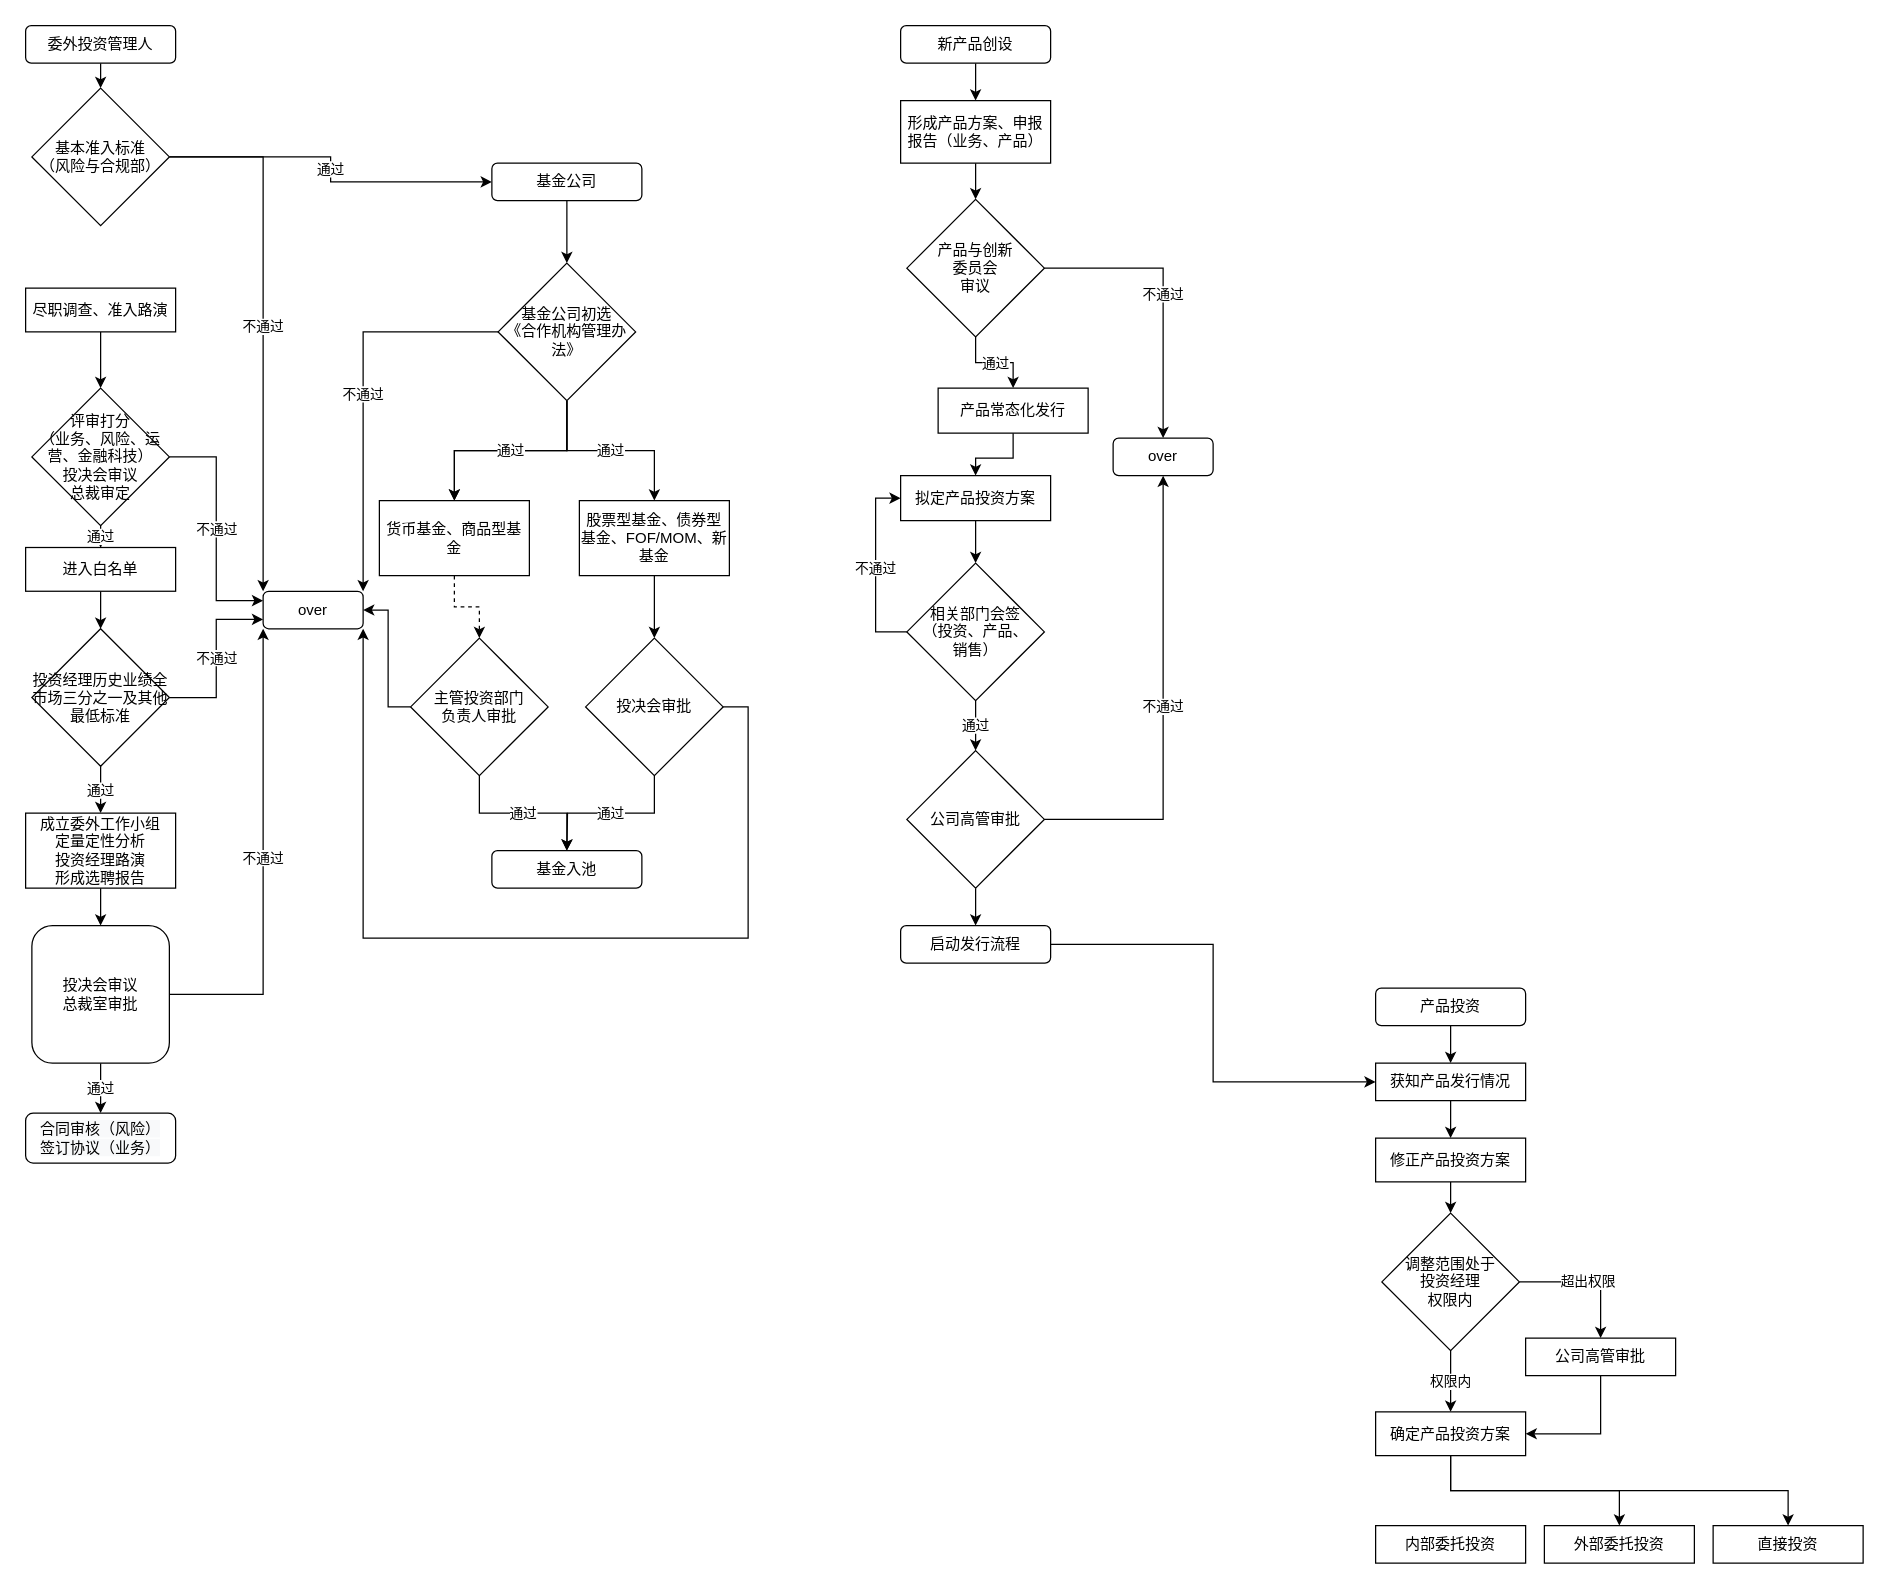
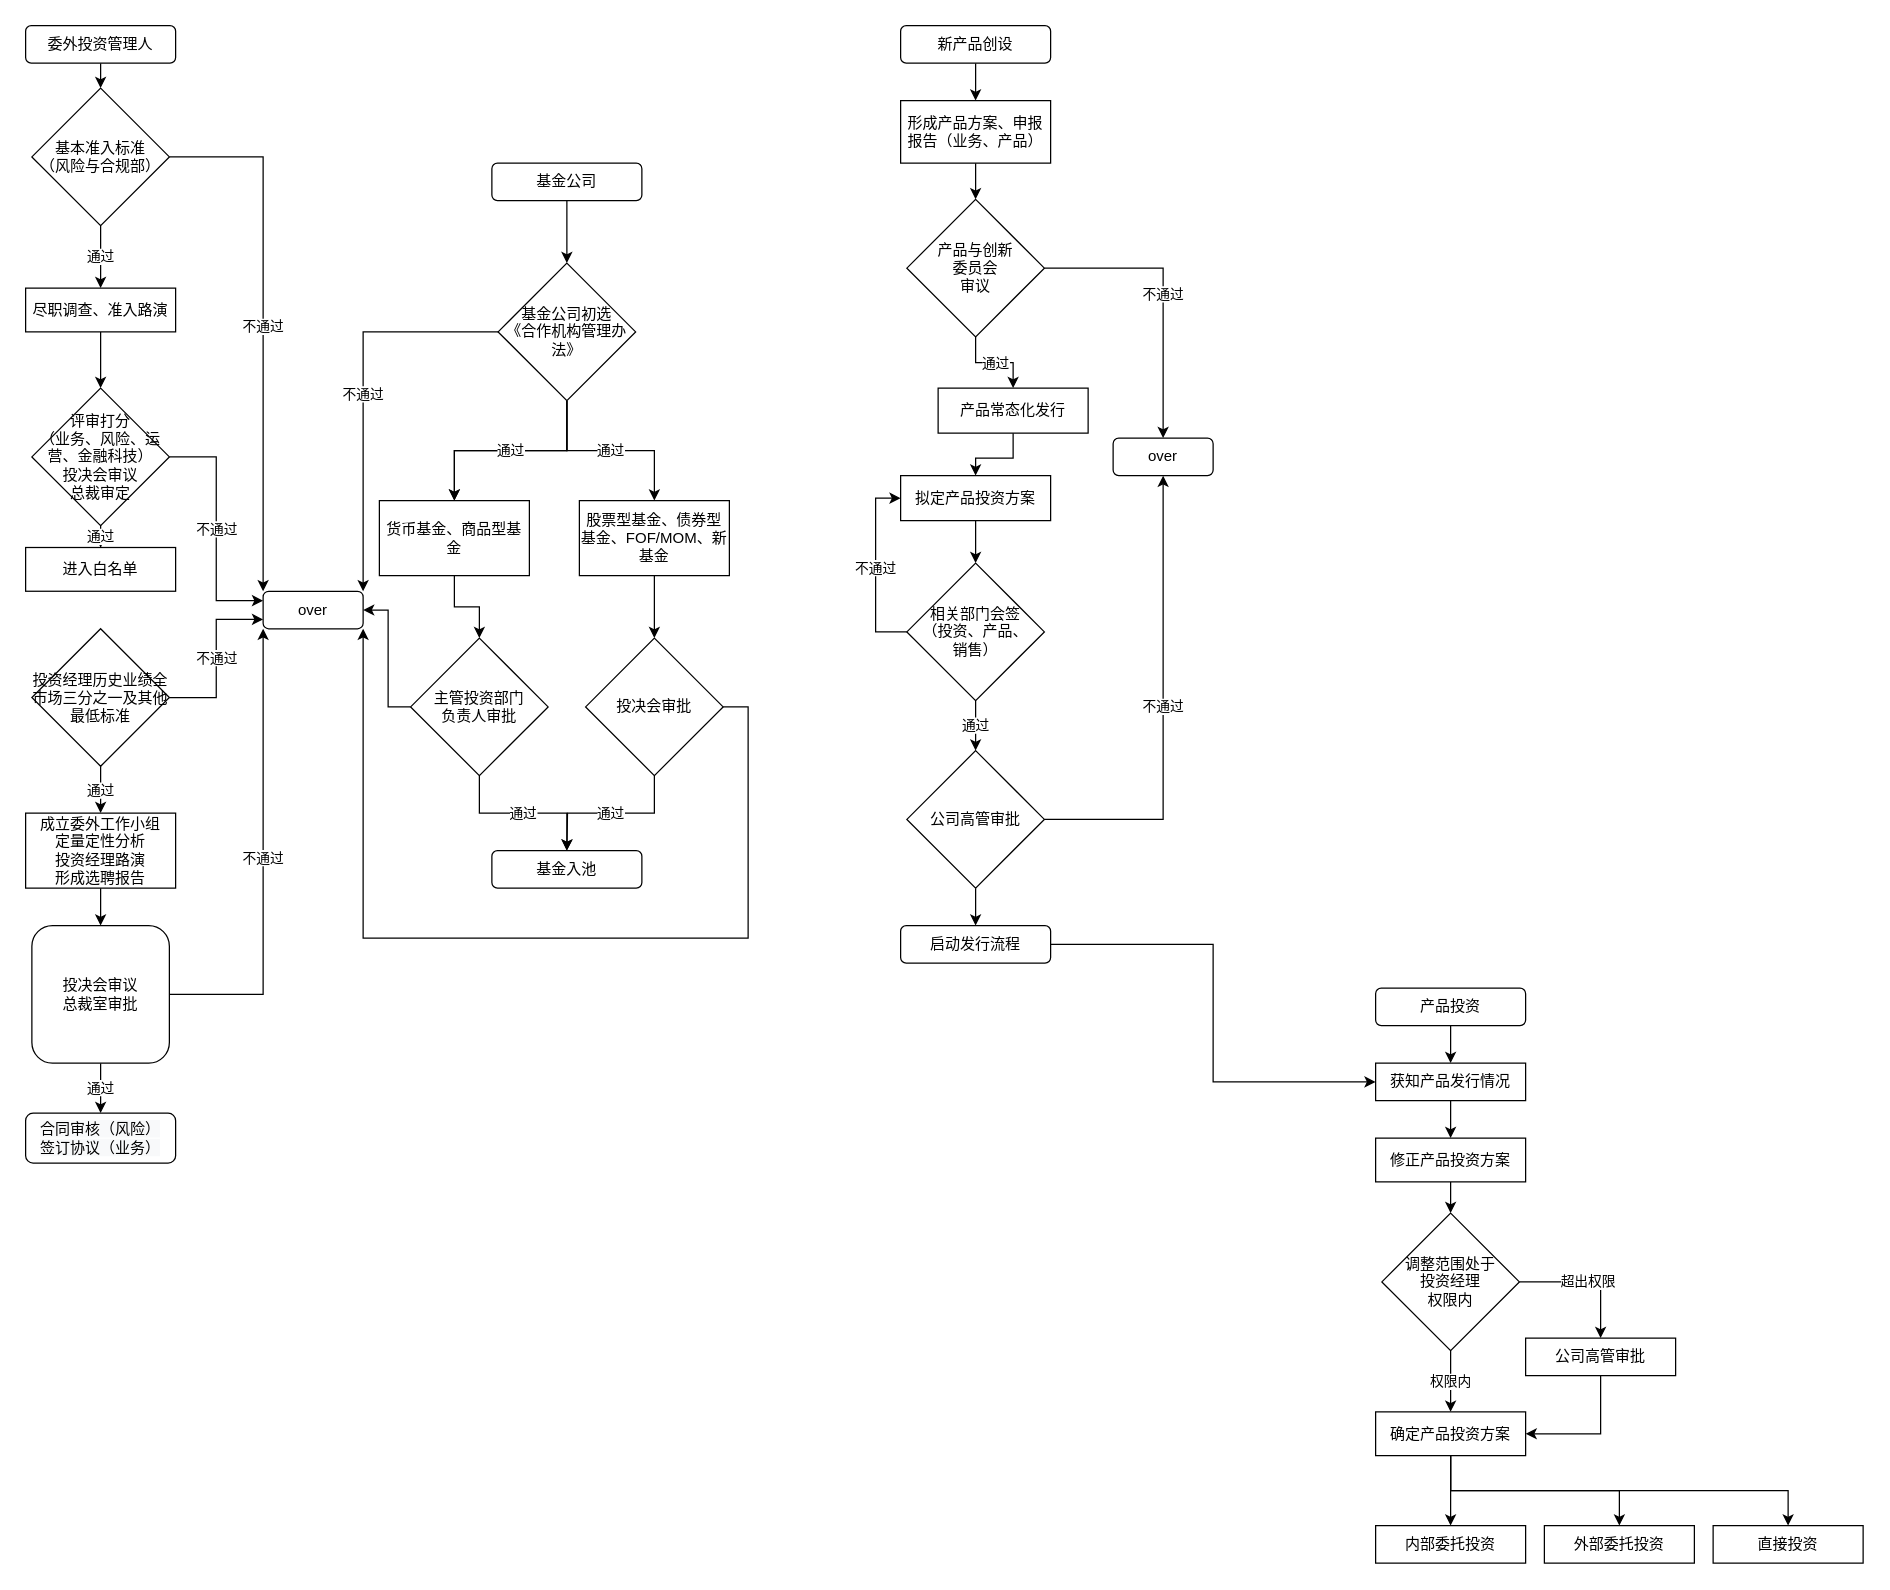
edge "基本准入标准 （风险与合规部）" -> "基金公司": now "基本准入标准 （风险与合规部）" -> "尽职调查、准入路演"
edge "货币基金、商品型基金" -> "主管投资部门 负责人审批": style dashed -> solid
edge "进入白名单" -> "投资经理历史业绩全市场三分之一及其他最低标准": removed
edge "确定产品投资方案" -> "内部委托投资": added
